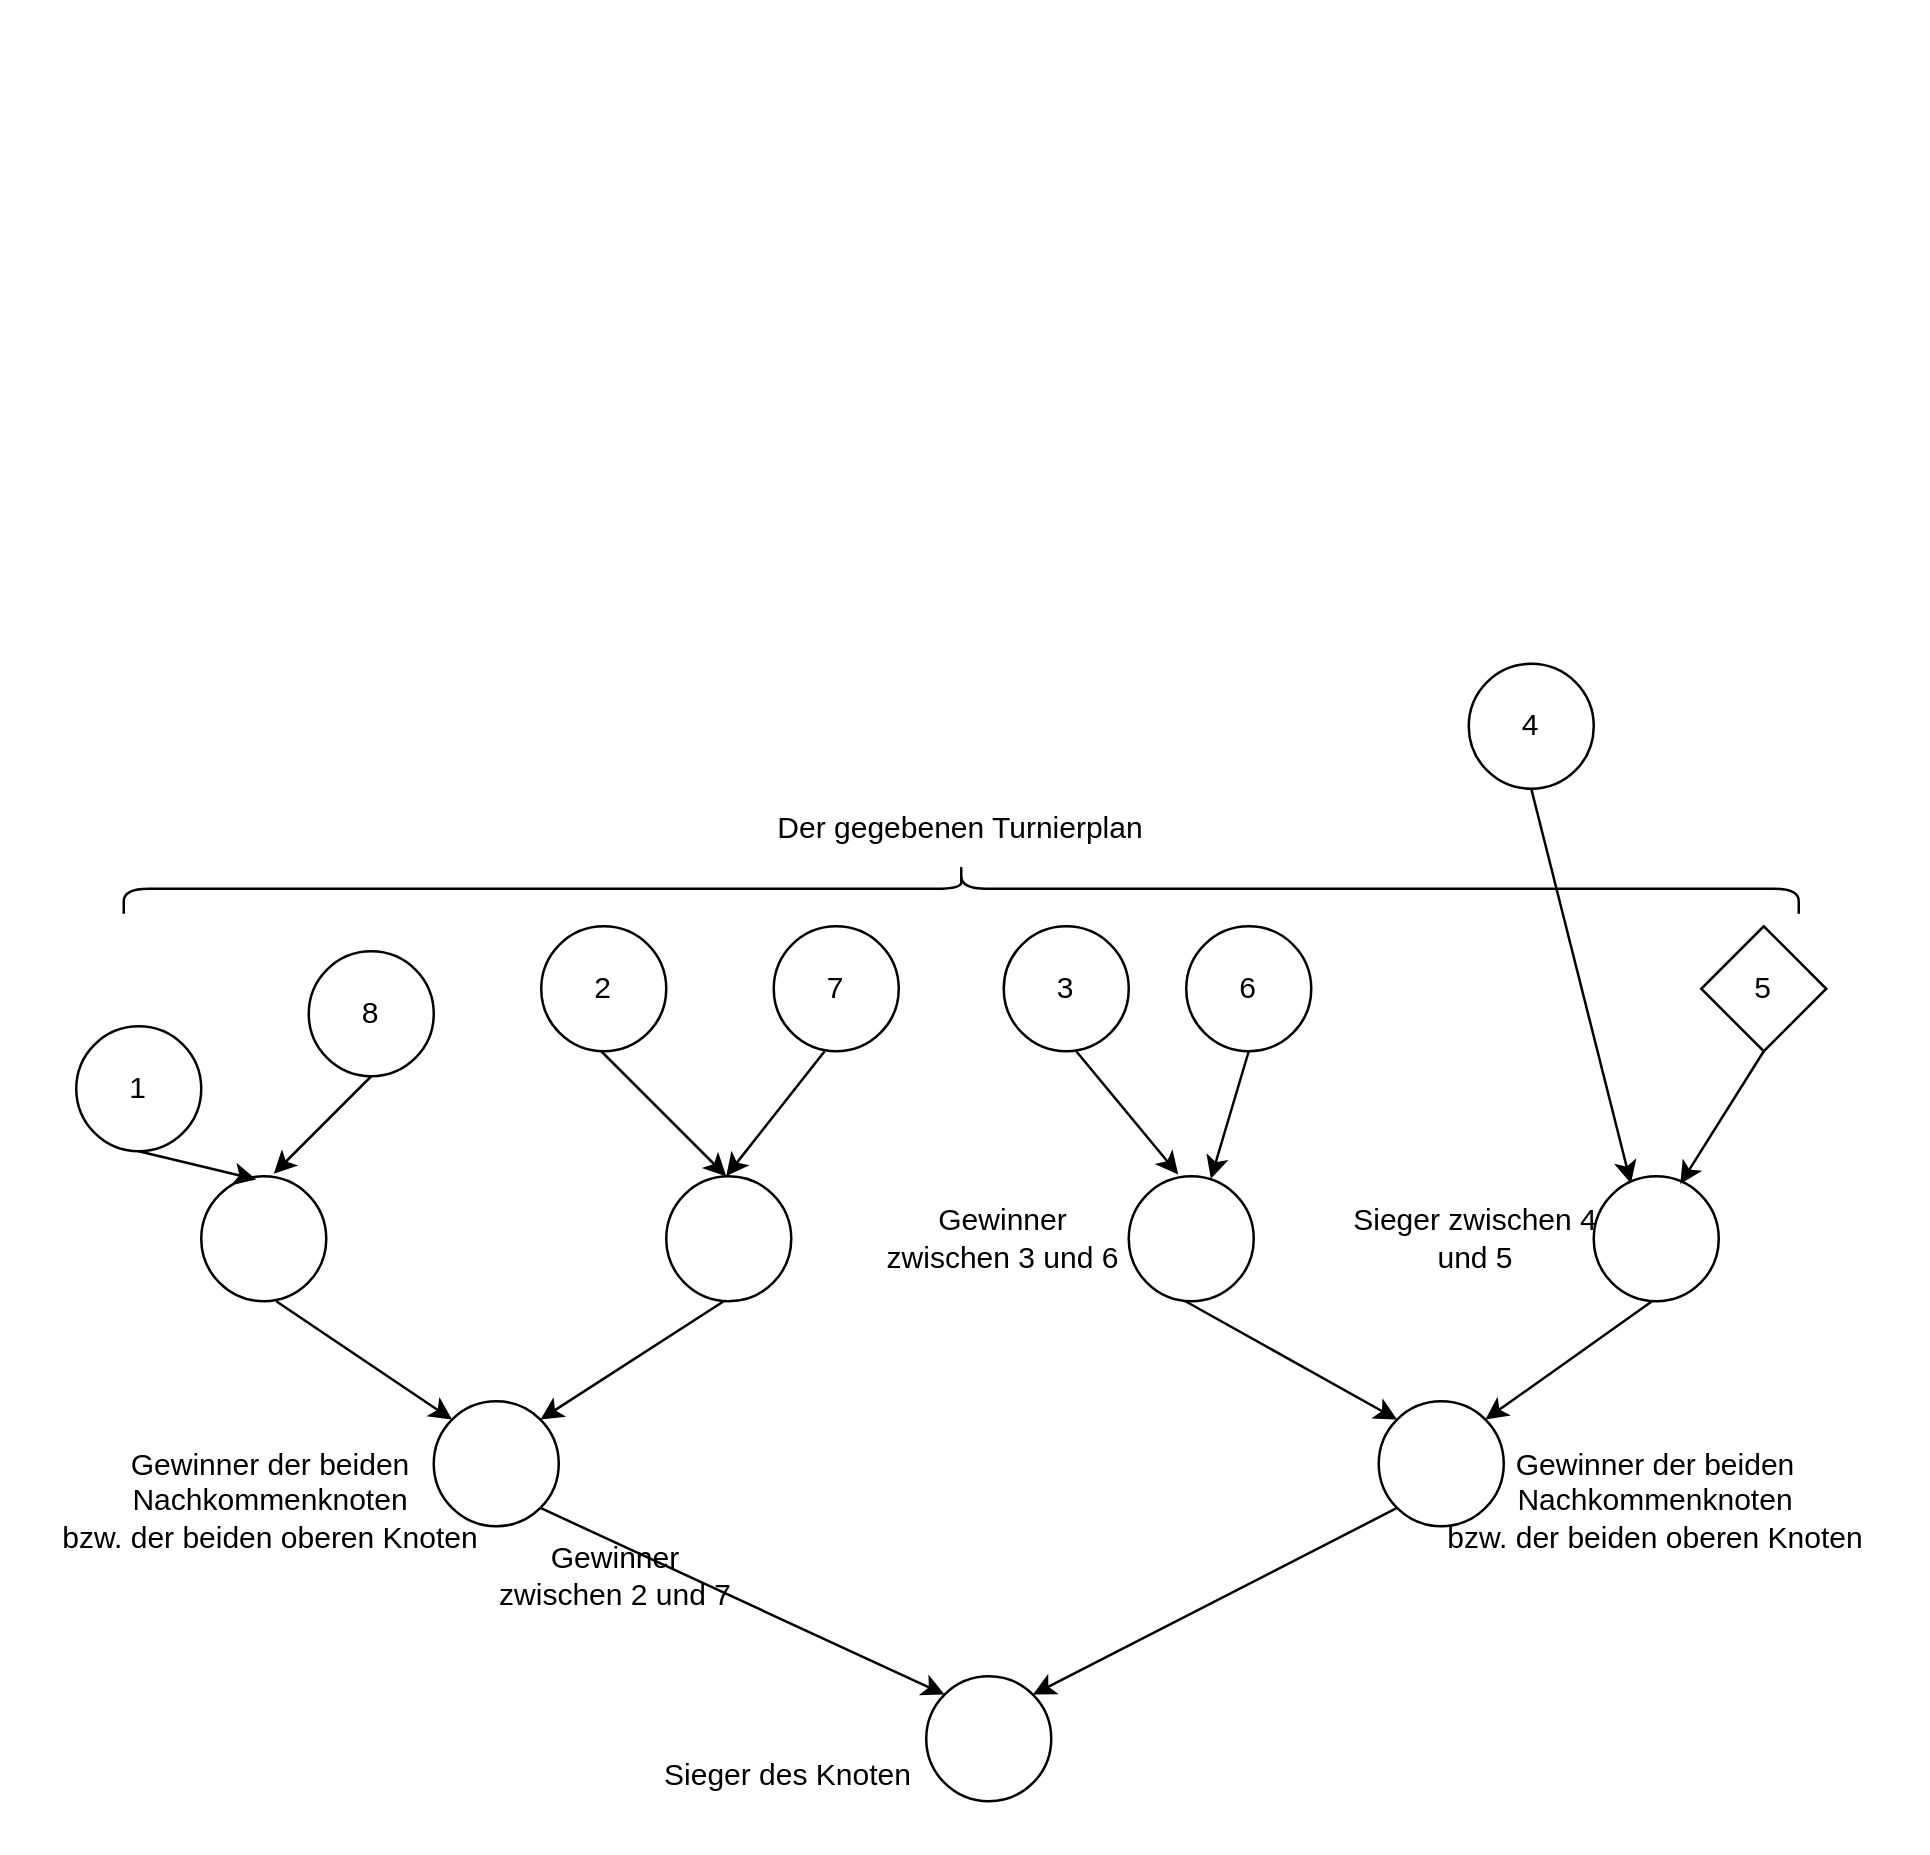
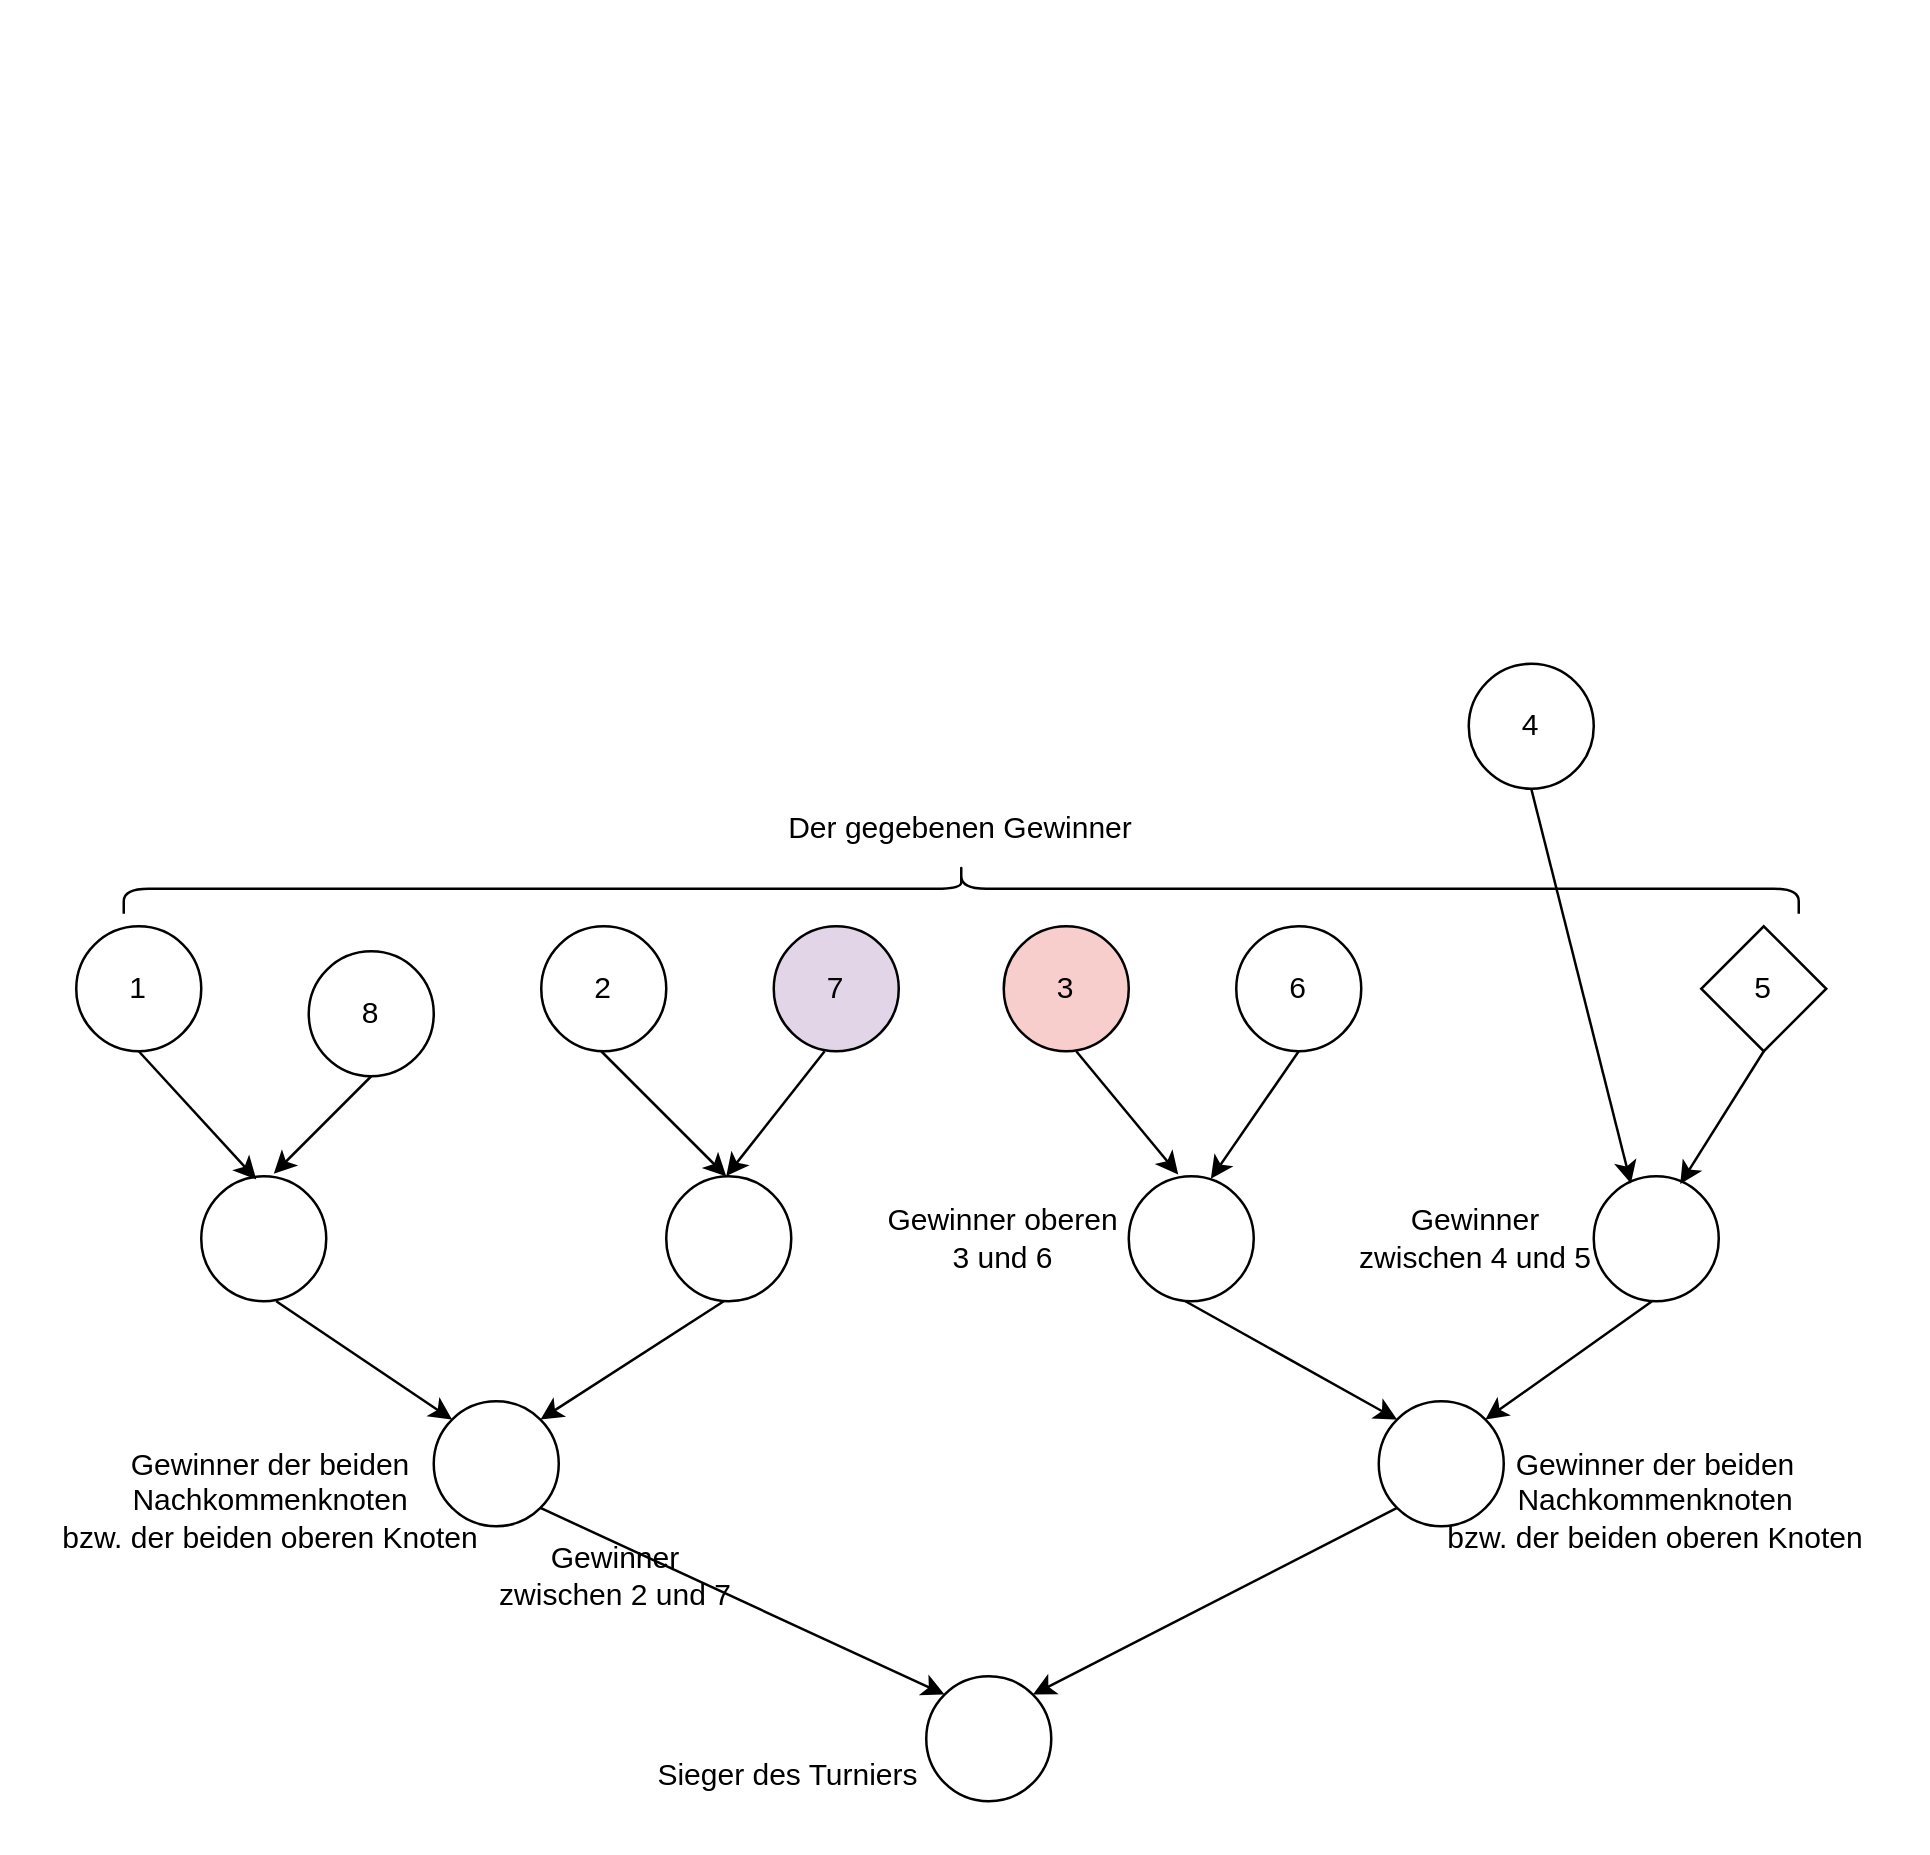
node "Der gegebenen Turnierplan": label "Der gegebenen Turnierplan" -> "Der gegebenen Gewinner"
node "7": fillcolor #ffffff -> #e1d5e7
node "3": fillcolor #ffffff -> #f8cecc
node "6": moved (1249, 989) -> (1299, 989)
node "1": moved (139, 1089) -> (139, 989)
node "Gewinner zwischen 3 und 6": label "Gewinner zwischen 3 und 6" -> "Gewinner oberen 3 und 6"
node "Sieger zwischen 4 und 5": label "Sieger zwischen 4 und 5" -> "Gewinner zwischen 4 und 5"
node "Sieger des Knoten": label "Sieger des Knoten" -> "Sieger des Turniers"
